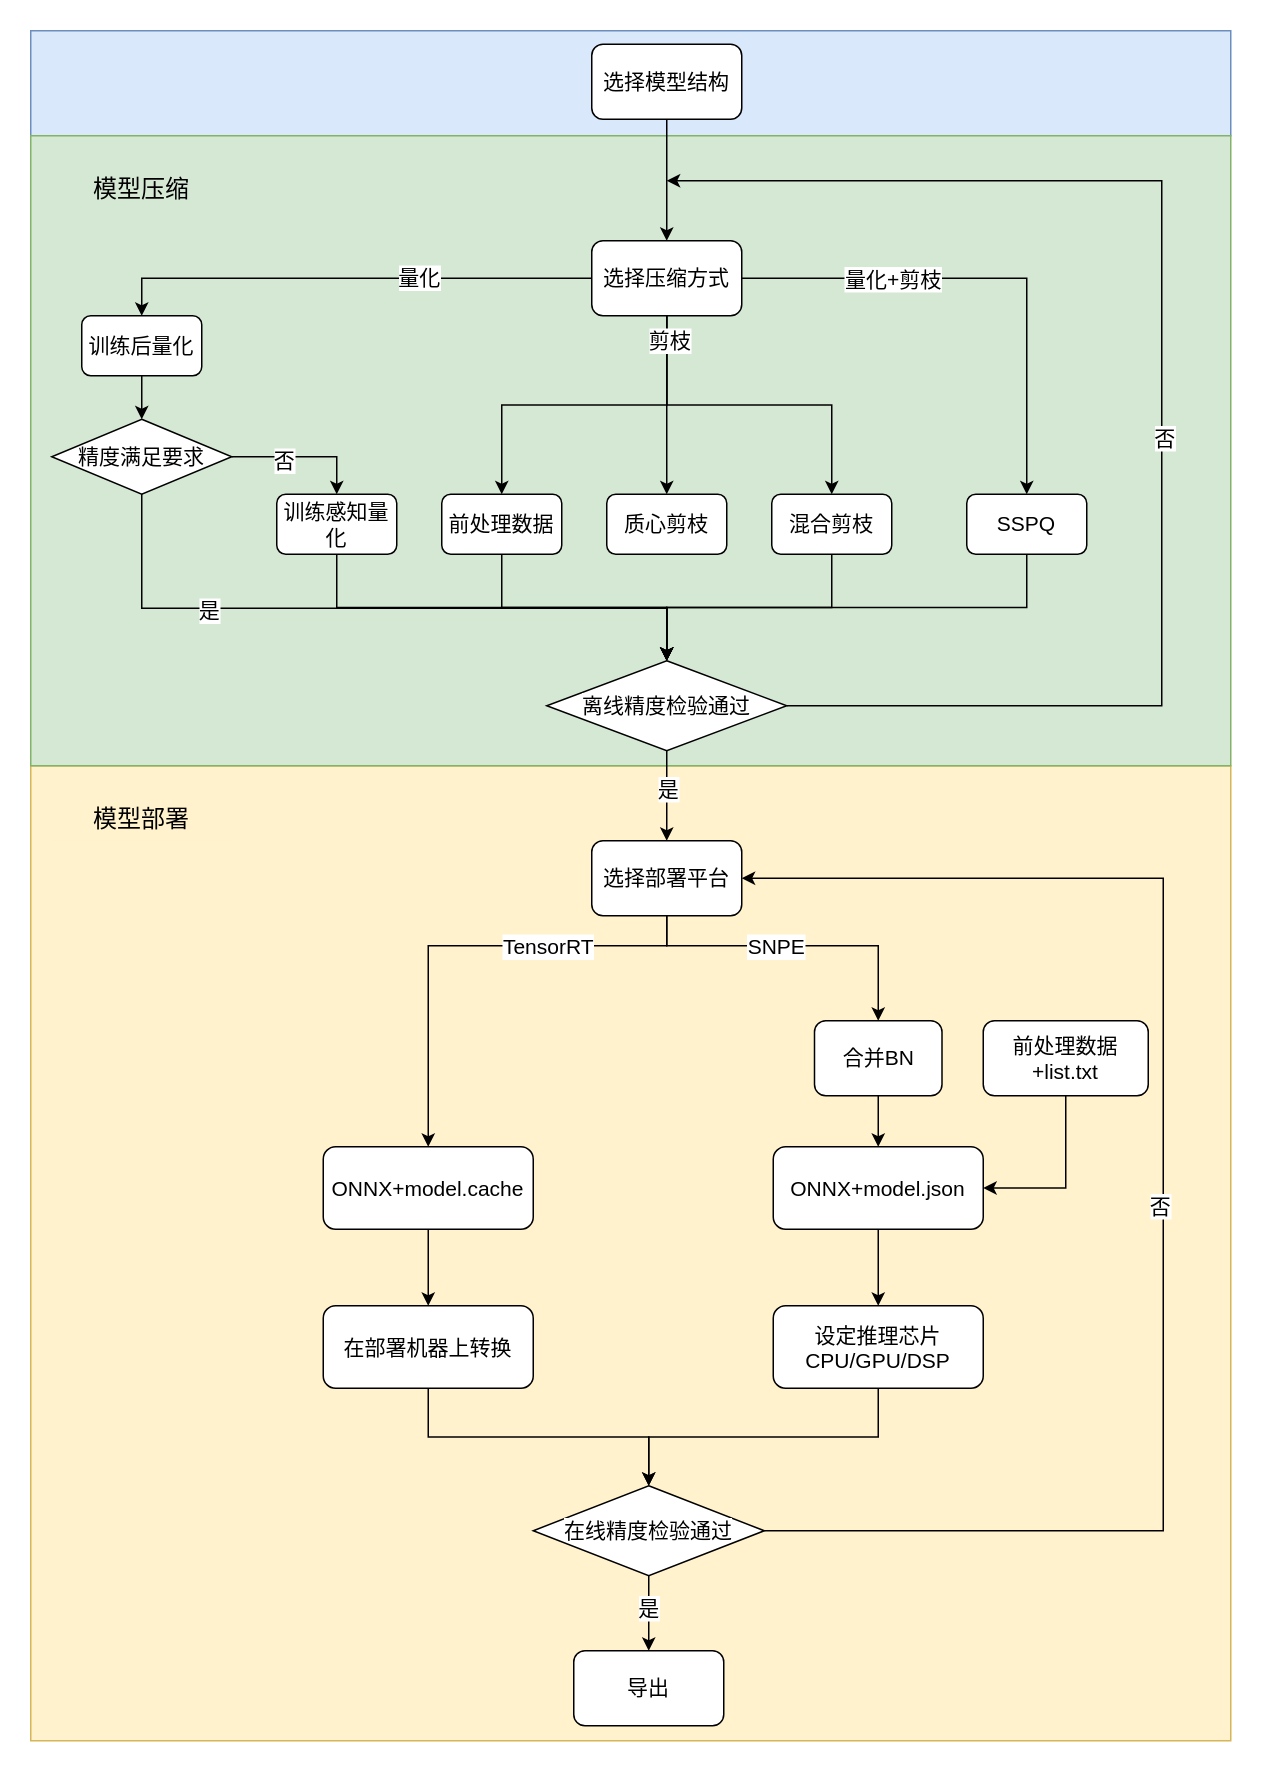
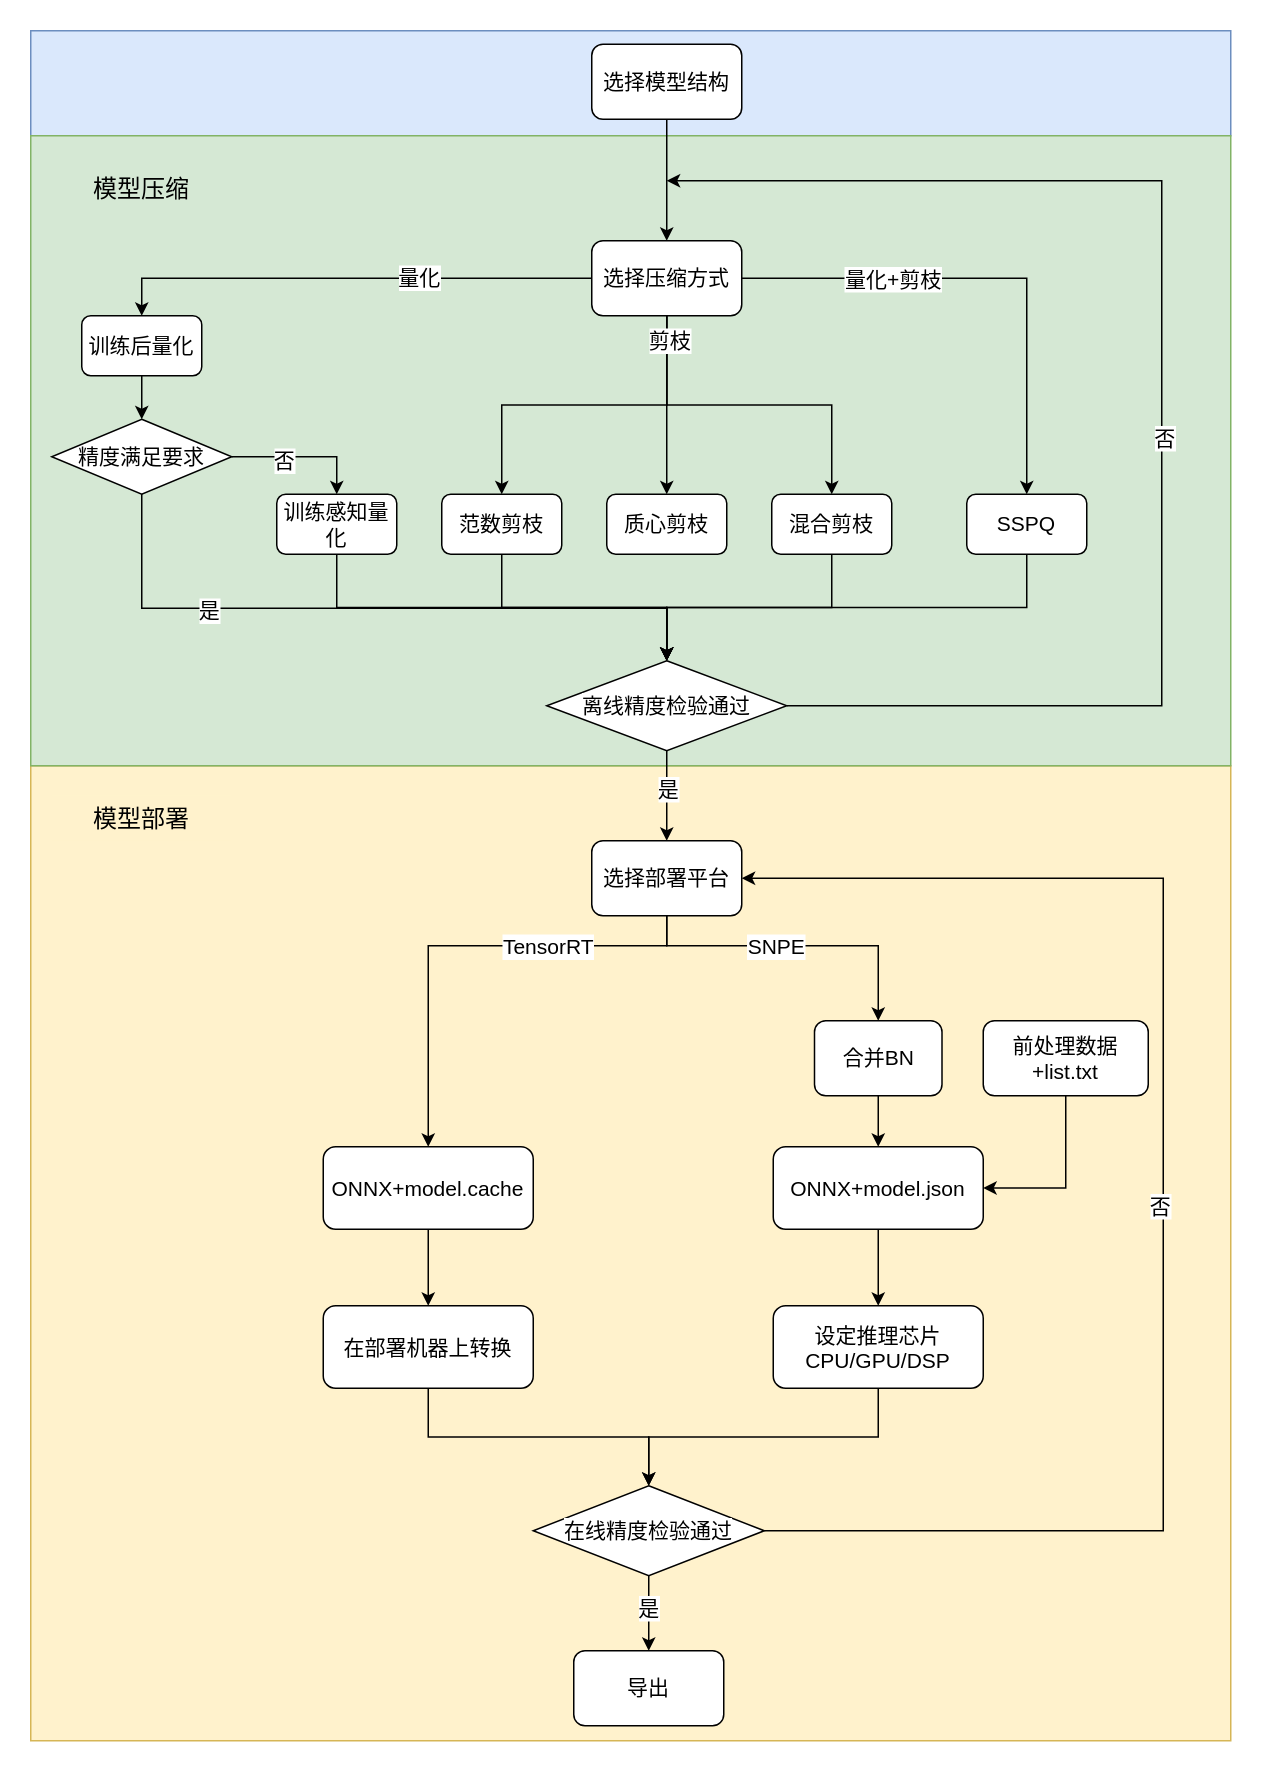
node "前处理数据": label "前处理数据" -> "范数剪枝"
